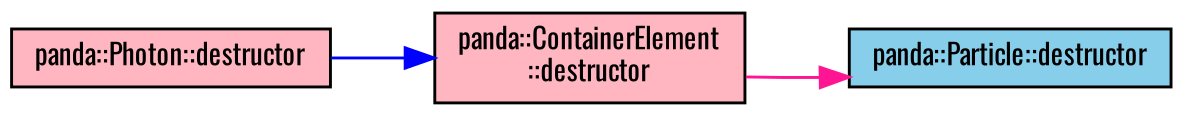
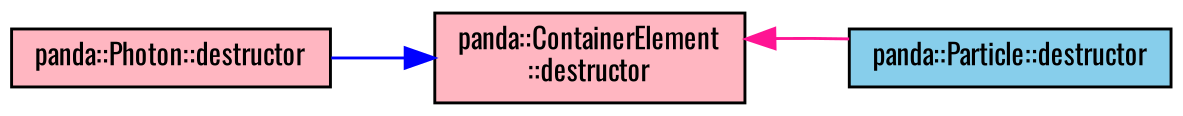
edge "panda::ContainerElement ::destructor" -> "panda::Particle::destructor": reversed
